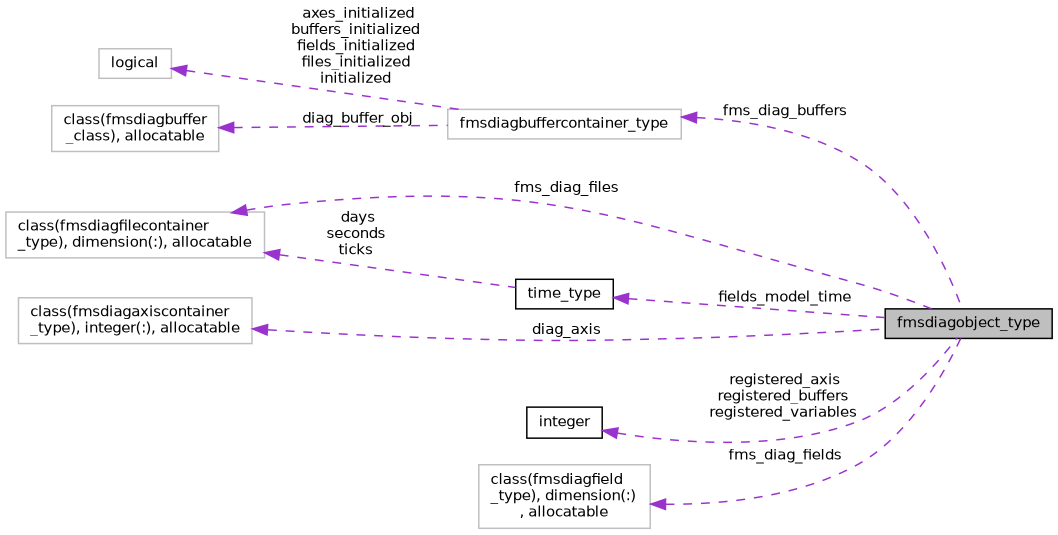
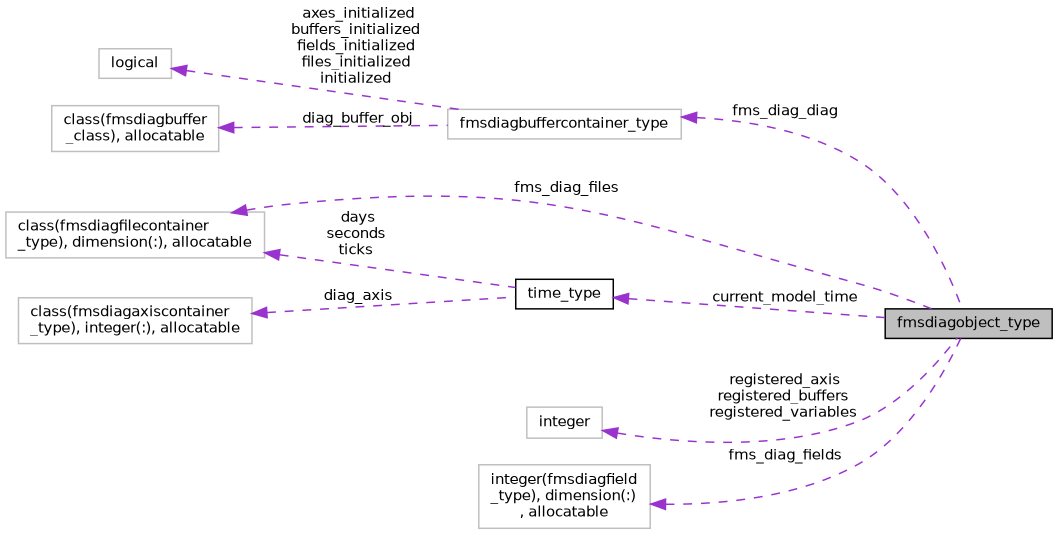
edge "fmsdiagobject_type" -> "fmsdiagbuffercontainer_type": label " fms_diag_buffers" -> " fms_diag_diag"
edge "fmsdiagobject_type" -> "time_type": label " fields_model_time" -> " current_model_time"
edge "fmsdiagobject_type" -> "class(fmsdiagaxiscontainer _type), integer(:), allocatable": now "time_type" -> "class(fmsdiagaxiscontainer _type), integer(:), allocatable"
node "integer": color black -> grey75
node "class(fmsdiagfield _type), dimension(:) , allocatable": label "class(fmsdiagfield _type), dimension(:) , allocatable" -> "integer(fmsdiagfield _type), dimension(:) , allocatable"
